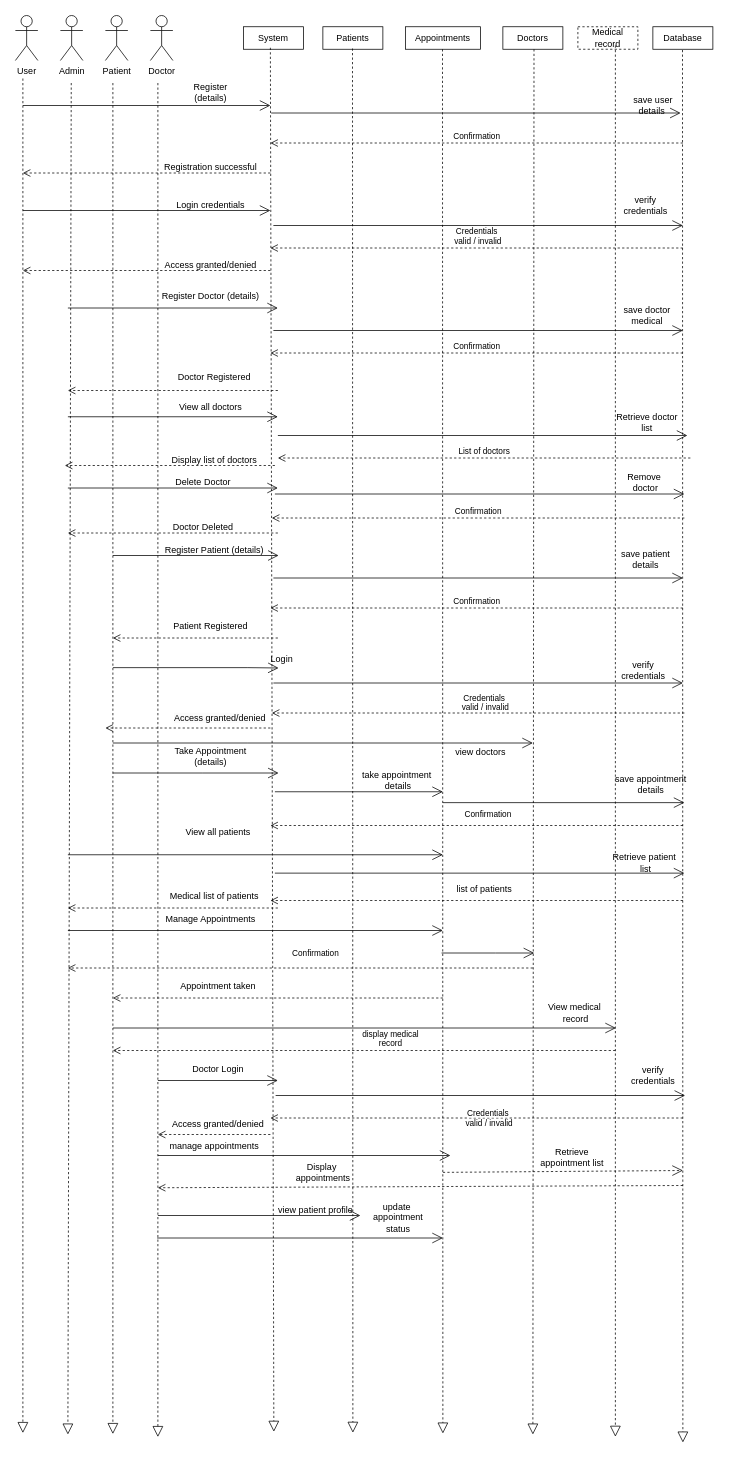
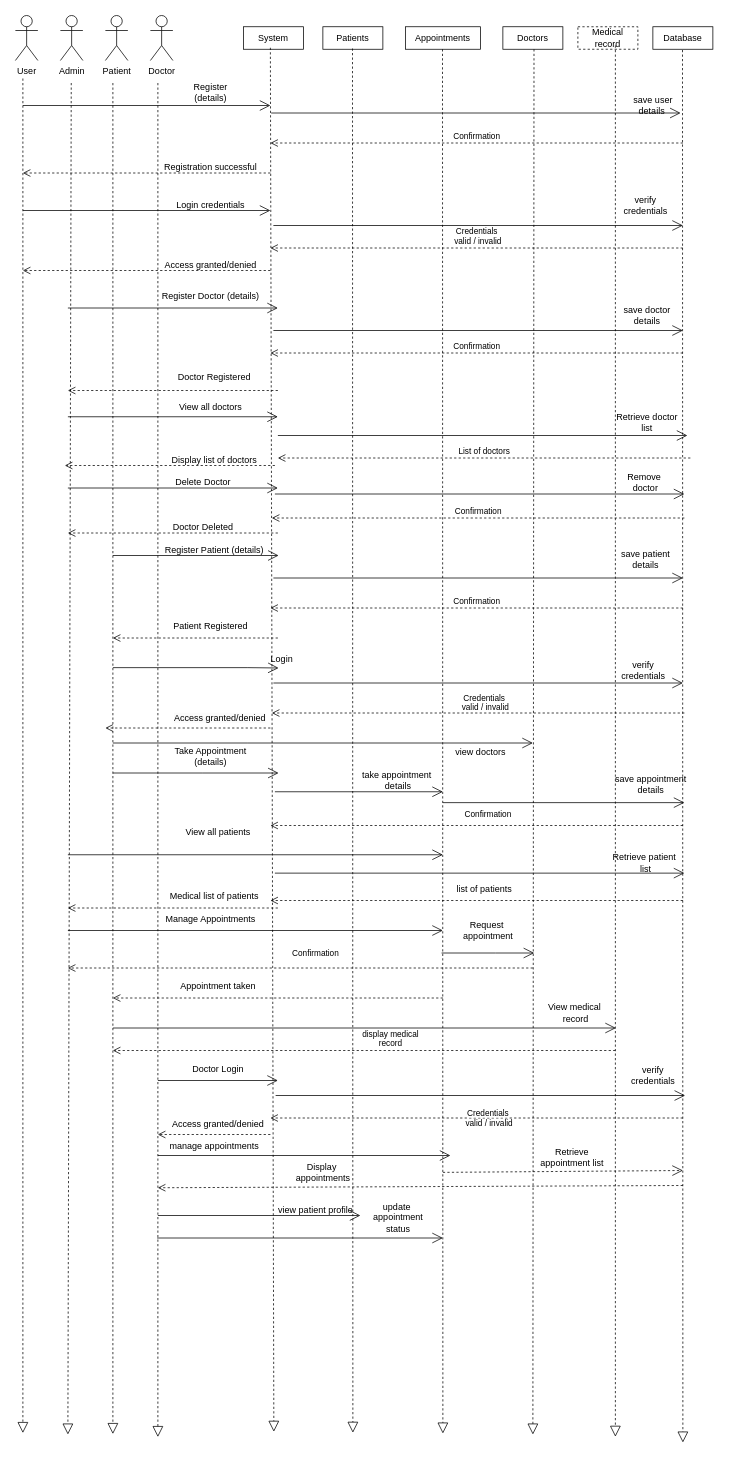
node "save doctor medical": label "save doctor medical" -> "save doctor details"
node "Request appointment": added
